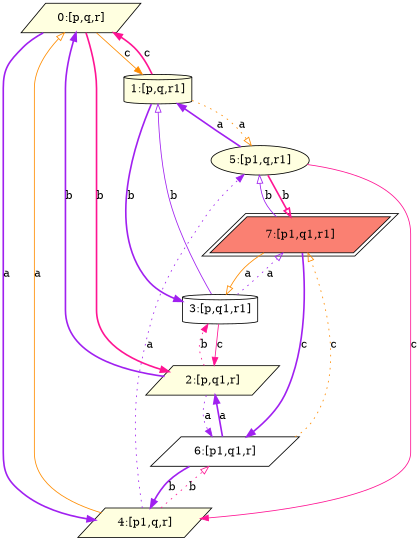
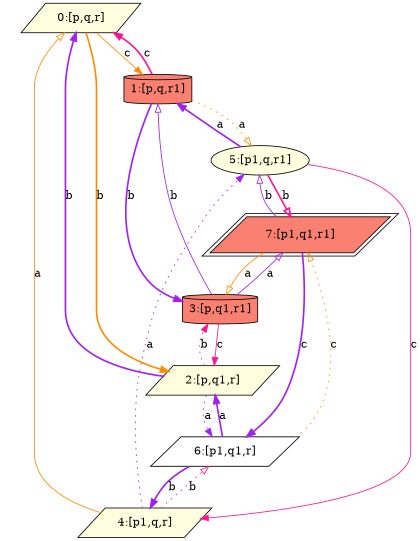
node "1:[p,q,r1]": fillcolor lightyellow -> salmon
edge "0:[p,q,r]" -> "2:[p,q1,r]": color deeppink -> darkorange
edge "3:[p,q1,r1]" -> "7:[p1,q1,r1]": style dotted -> solid
edge "0:[p,q,r]" -> "4:[p1,q,r]": removed, label "a"
node "3:[p,q1,r1]": fillcolor white -> salmon
